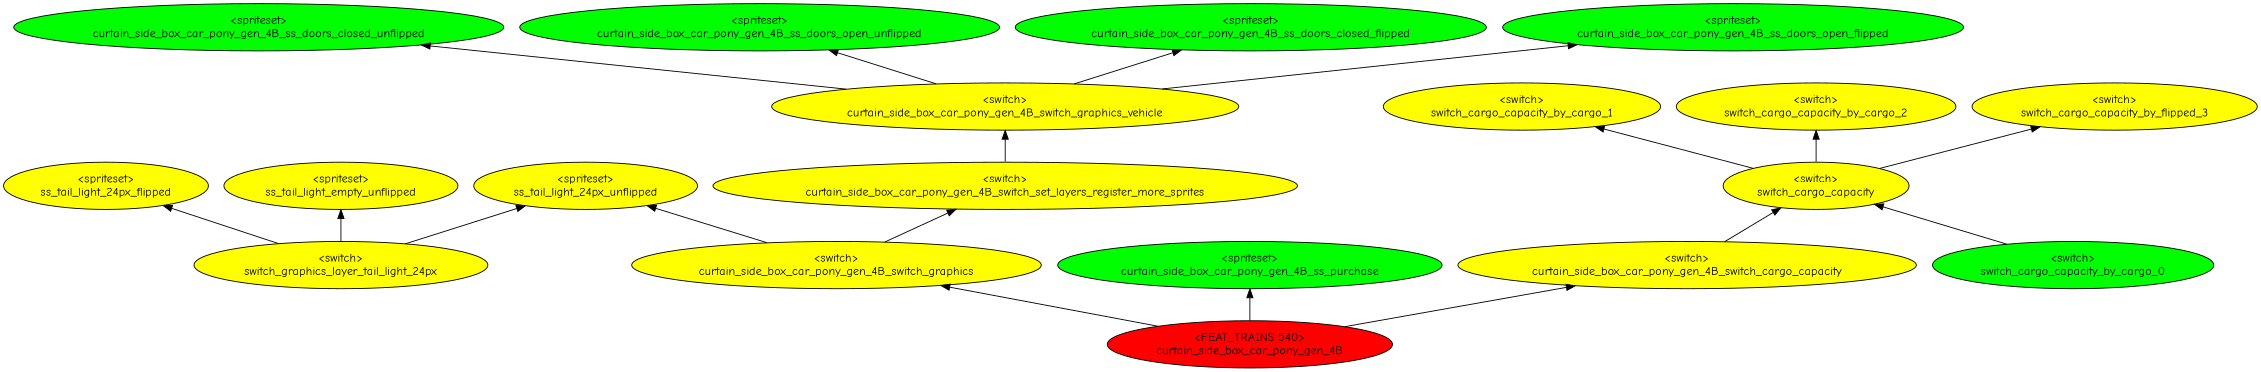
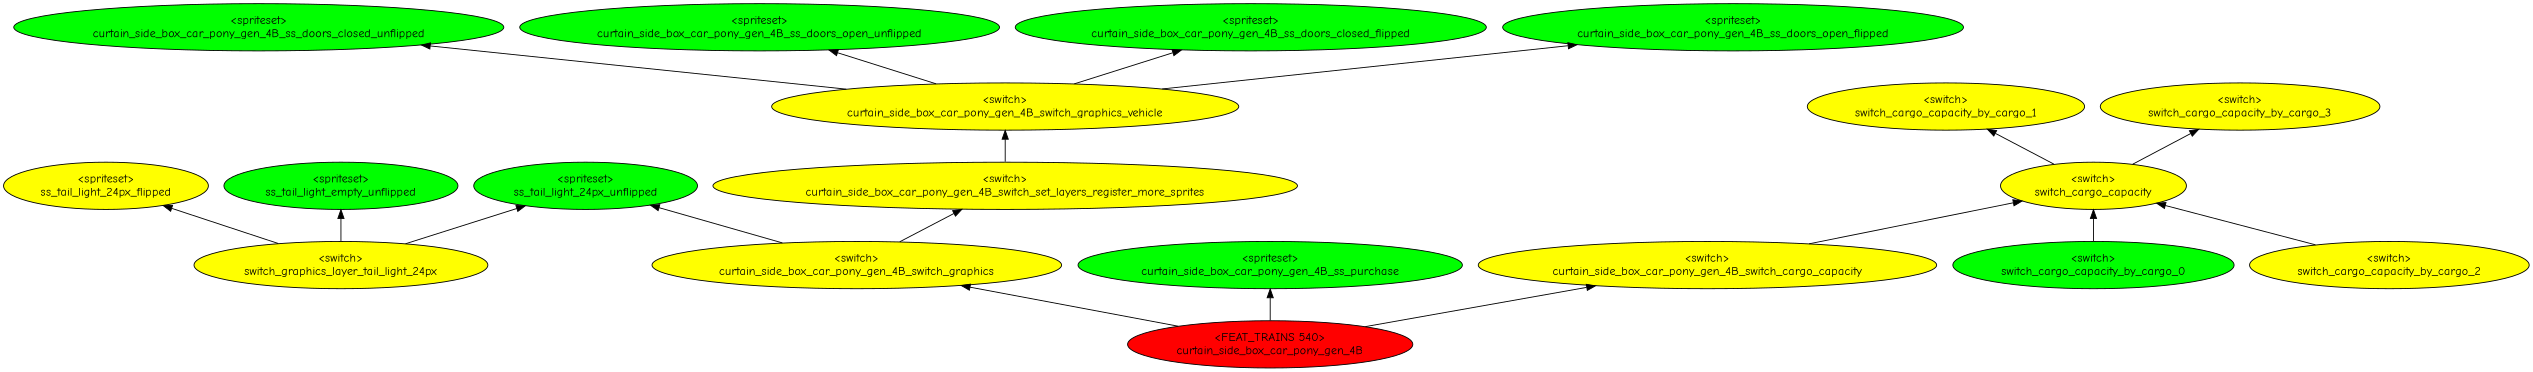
node "<switch> switch_cargo_capacity_by_flipped_3": label "<switch> switch_cargo_capacity_by_flipped_3" -> "<switch> switch_cargo_capacity_by_cargo_3"
edge "<switch> switch_cargo_capacity" -> "<switch> switch_cargo_capacity_by_cargo_2": reversed
node "<spriteset> ss_tail_light_empty_unflipped": fillcolor yellow -> green
node "<spriteset> ss_tail_light_24px_unflipped": fillcolor yellow -> green
